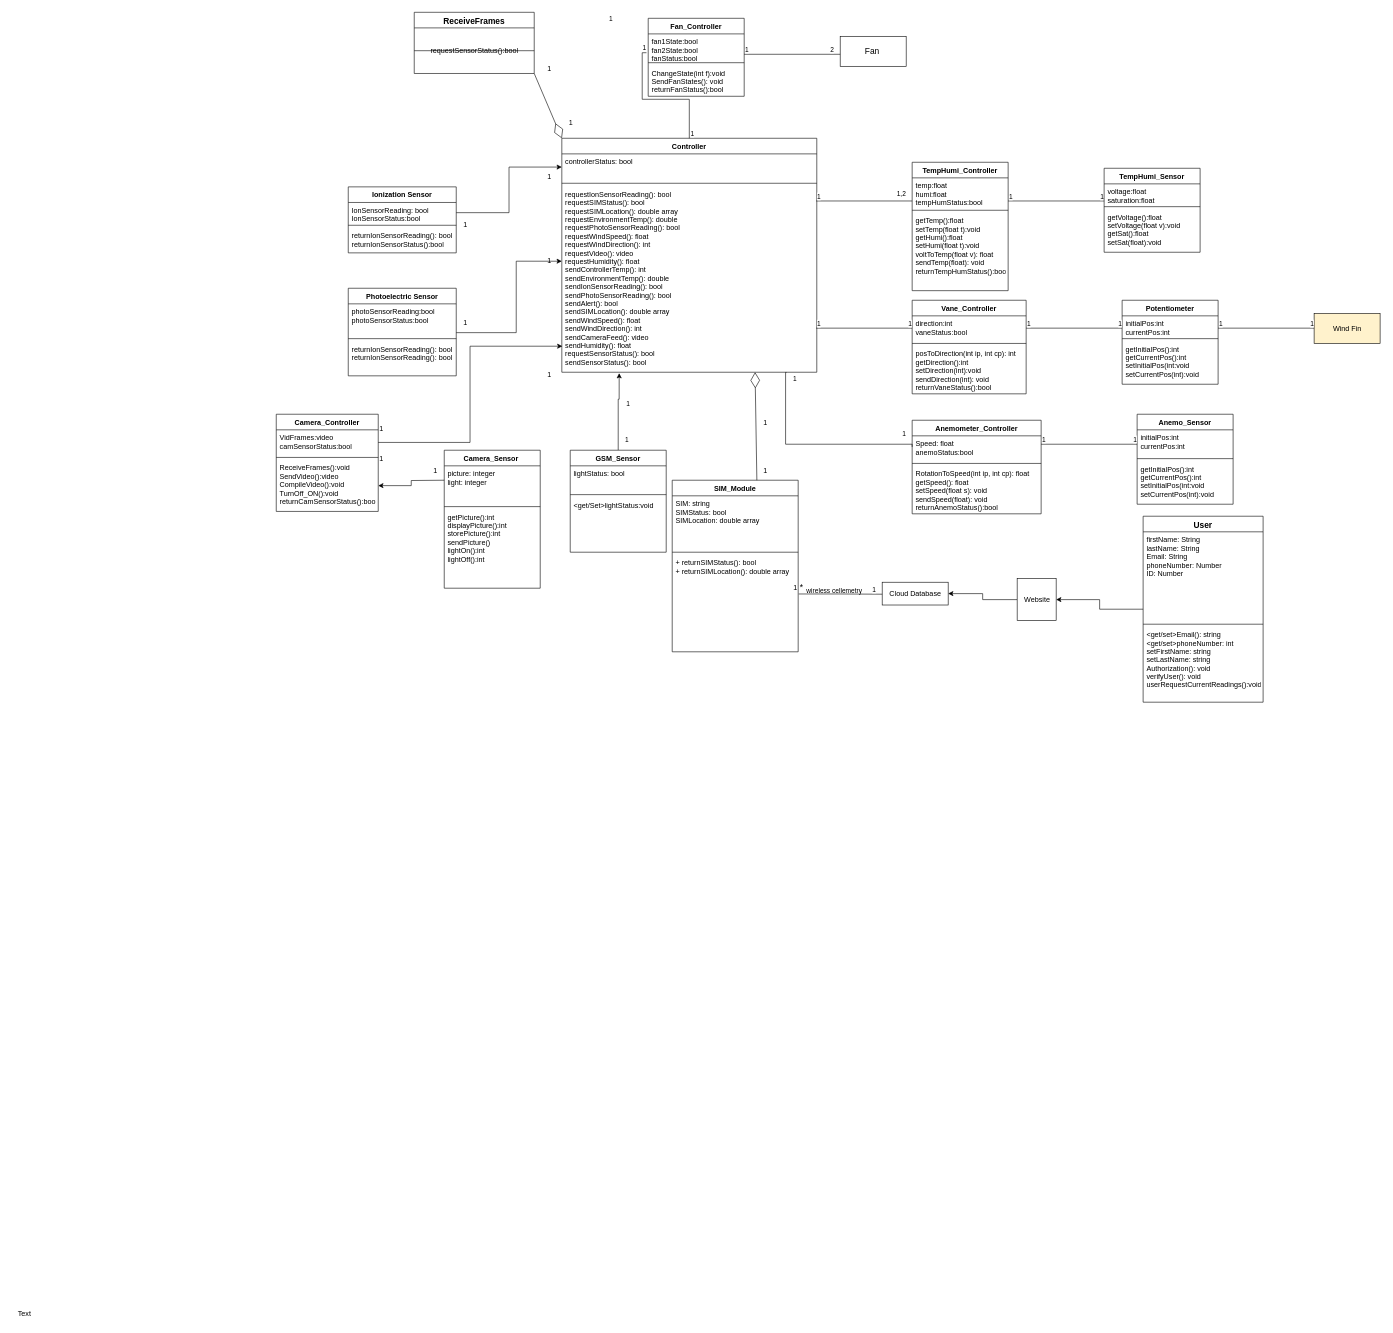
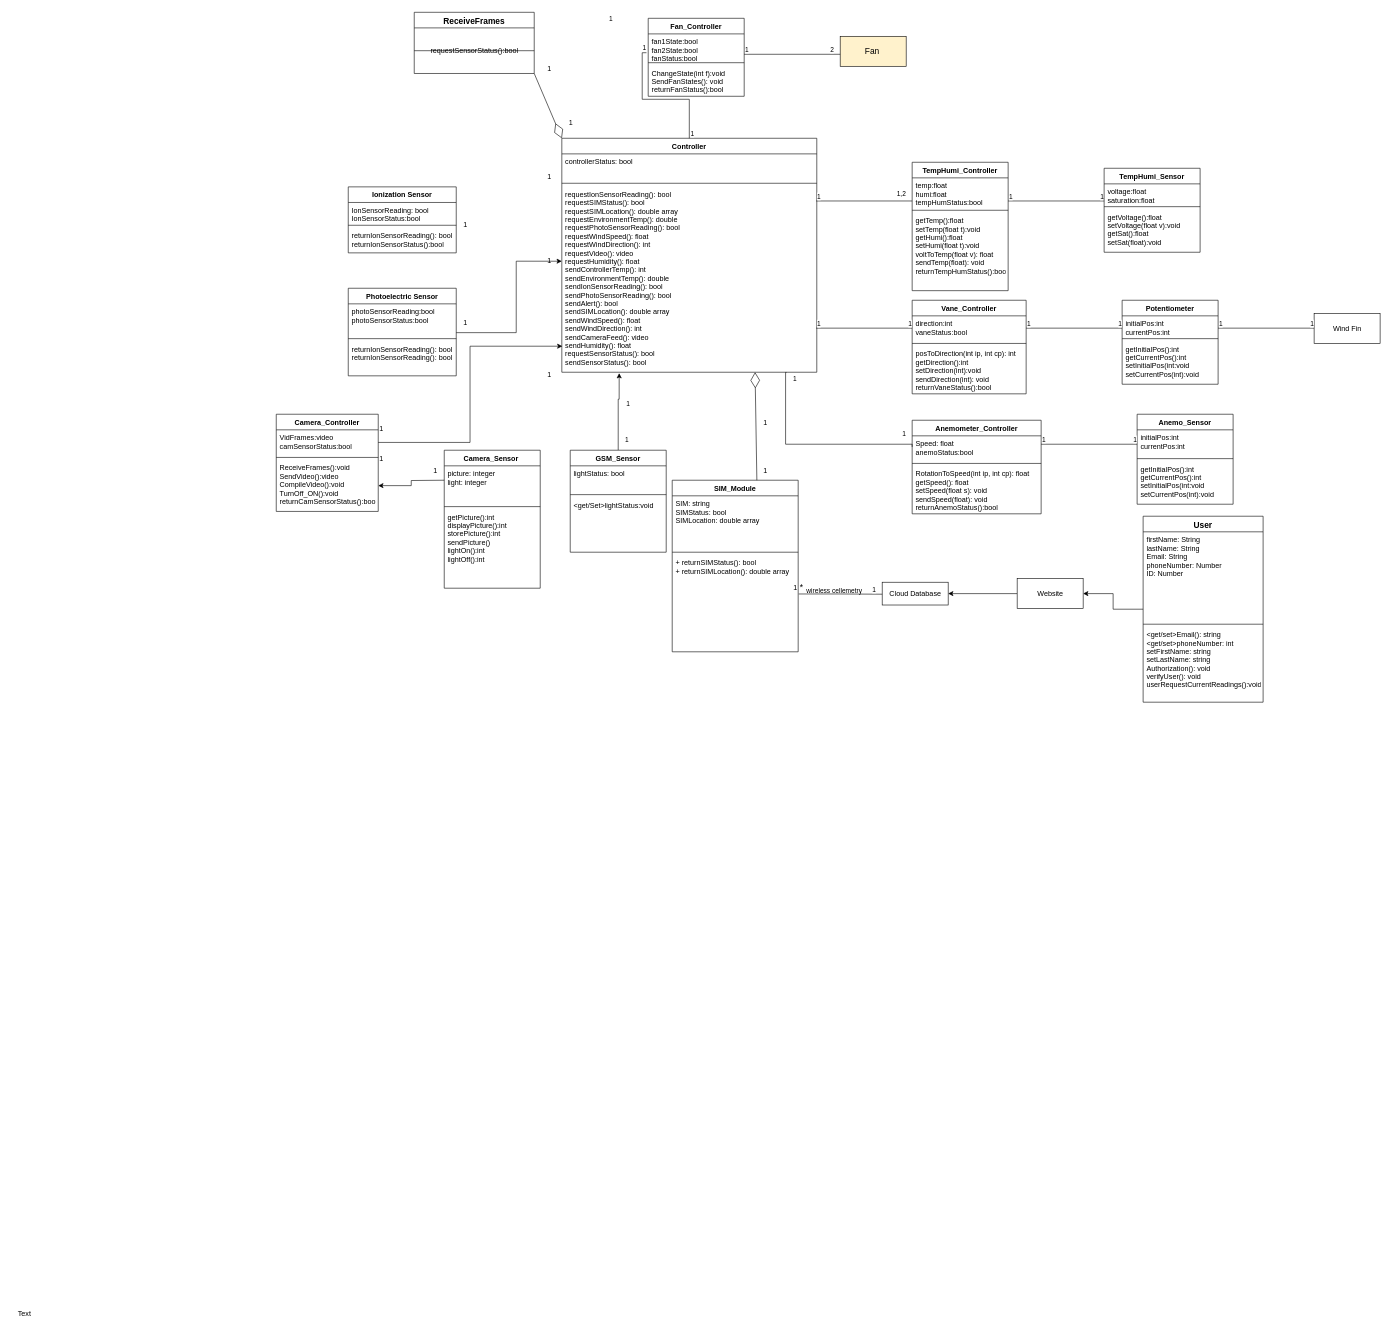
node "Fan": fillcolor #ffffff -> #fff2cc
edge "IonSensorReading: bool IonSensorStatus:bool" -> "controllerStatus: bool": removed
node "Wind Fin": fillcolor #fff2cc -> #ffffff
node "Website": size 39x42 -> 66x30
